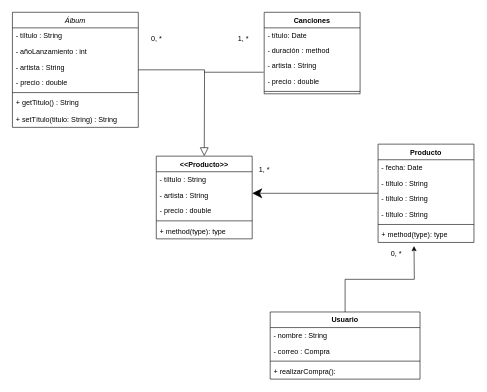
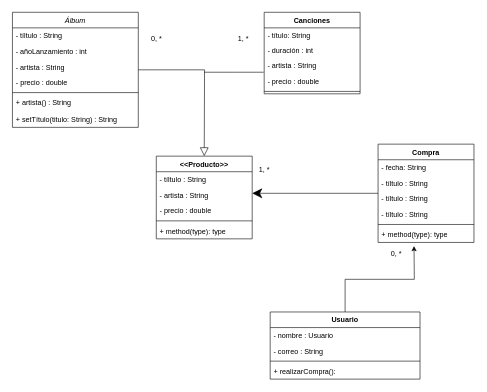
node "- título: Date": label "- título: Date" -> "- título: String"
node "- duración : method": label "- duración : method" -> "- duración : int"
node "+ getTitulo() : String": label "+ getTitulo() : String" -> "+ artista() : String"
node "Producto": label "Producto" -> "Compra"
node "- fecha: Date": label "- fecha: Date" -> "- fecha: String"
node "- nombre : String": label "- nombre : String" -> "- nombre : Usuario"
node "- correo : Compra": label "- correo : Compra" -> "- correo : String"
